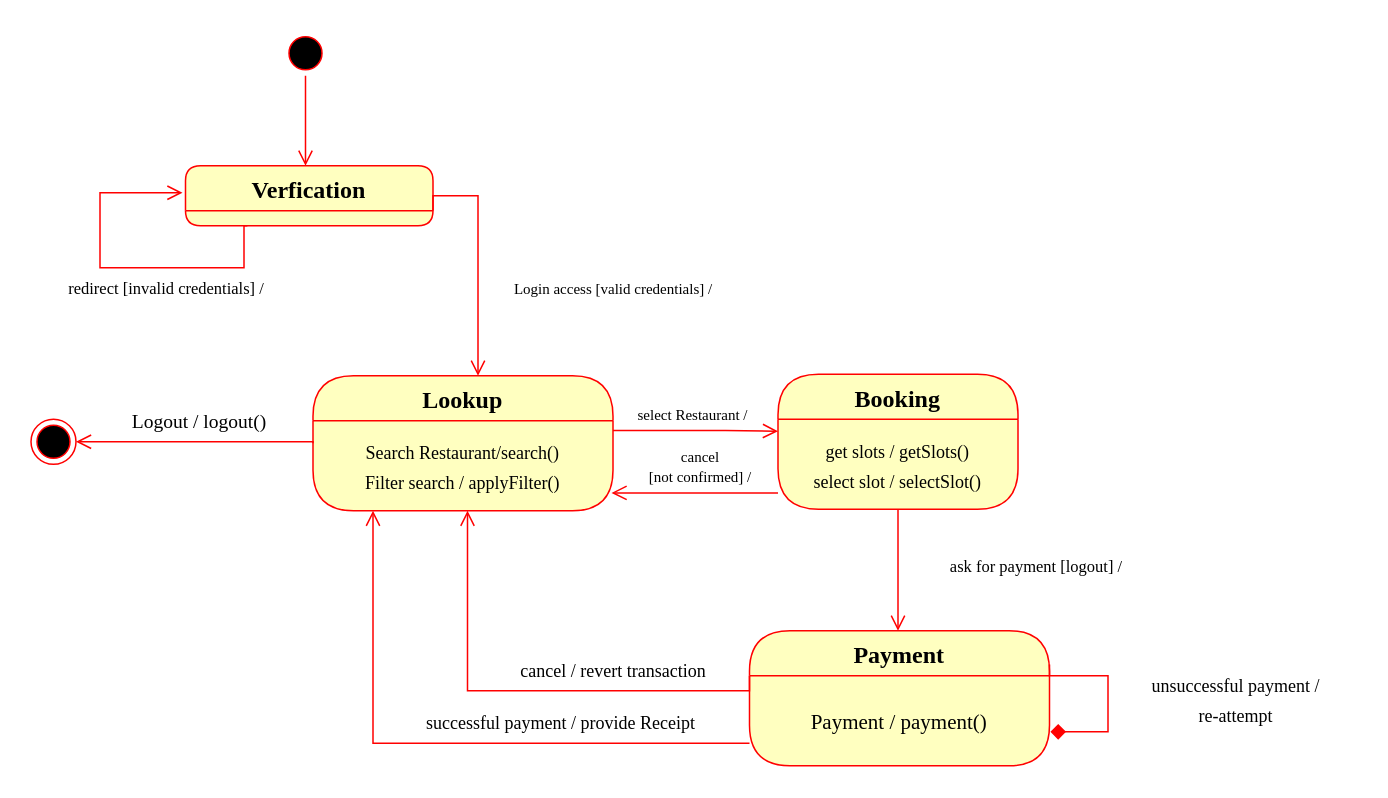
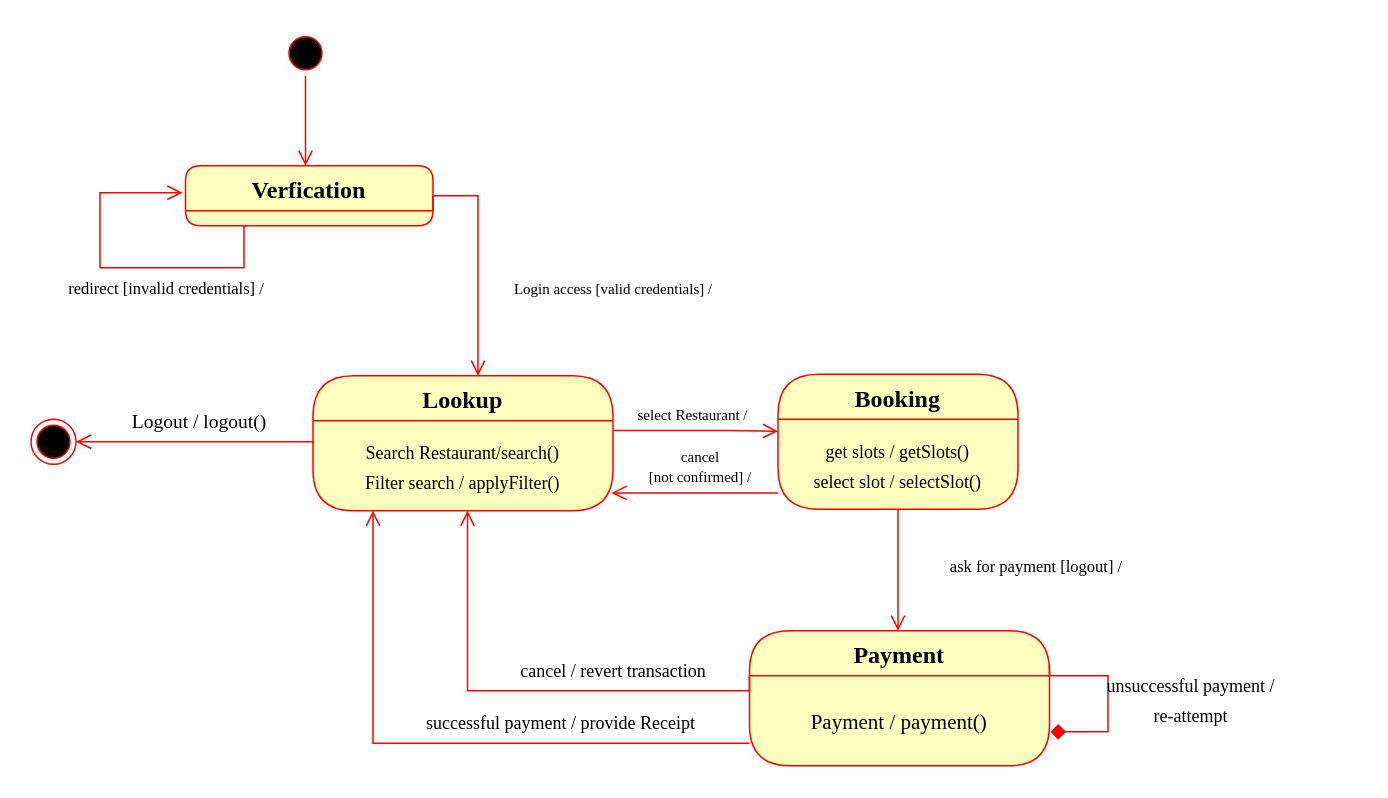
node "unsuccessful payment / re-attempt": moved (1235, 698) -> (1190, 698)
